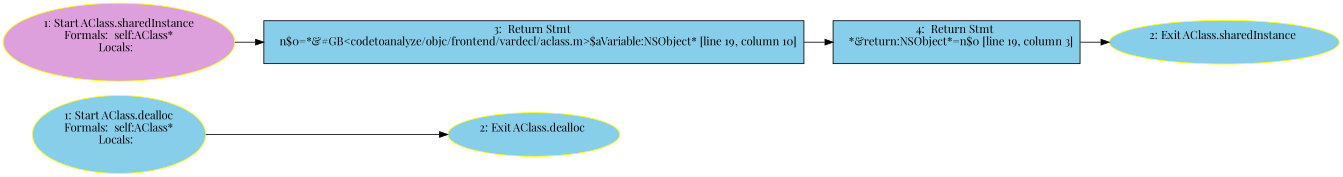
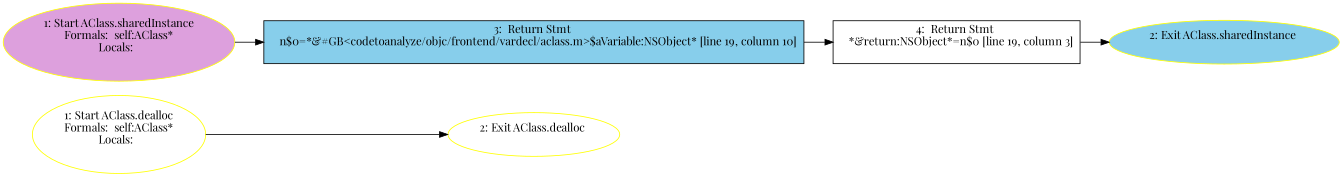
node "4:  Return Stmt *&return:NSObject*=n$0 [line 19, column 3]": fillcolor skyblue -> white
node "1: Start AClass.dealloc Formals:  self:AClass* Locals:": fillcolor skyblue -> white
node "2: Exit AClass.dealloc": fillcolor skyblue -> white
